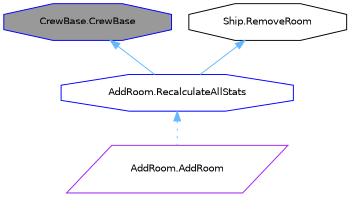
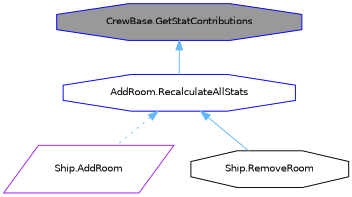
node "CrewBase.CrewBase": label "CrewBase.CrewBase" -> "CrewBase.GetStatContributions"
edge "AddRoom.RecalculateAllStats" -> "Ship.RemoveRoom": reversed
node "AddRoom.AddRoom": label "AddRoom.AddRoom" -> "Ship.AddRoom"
